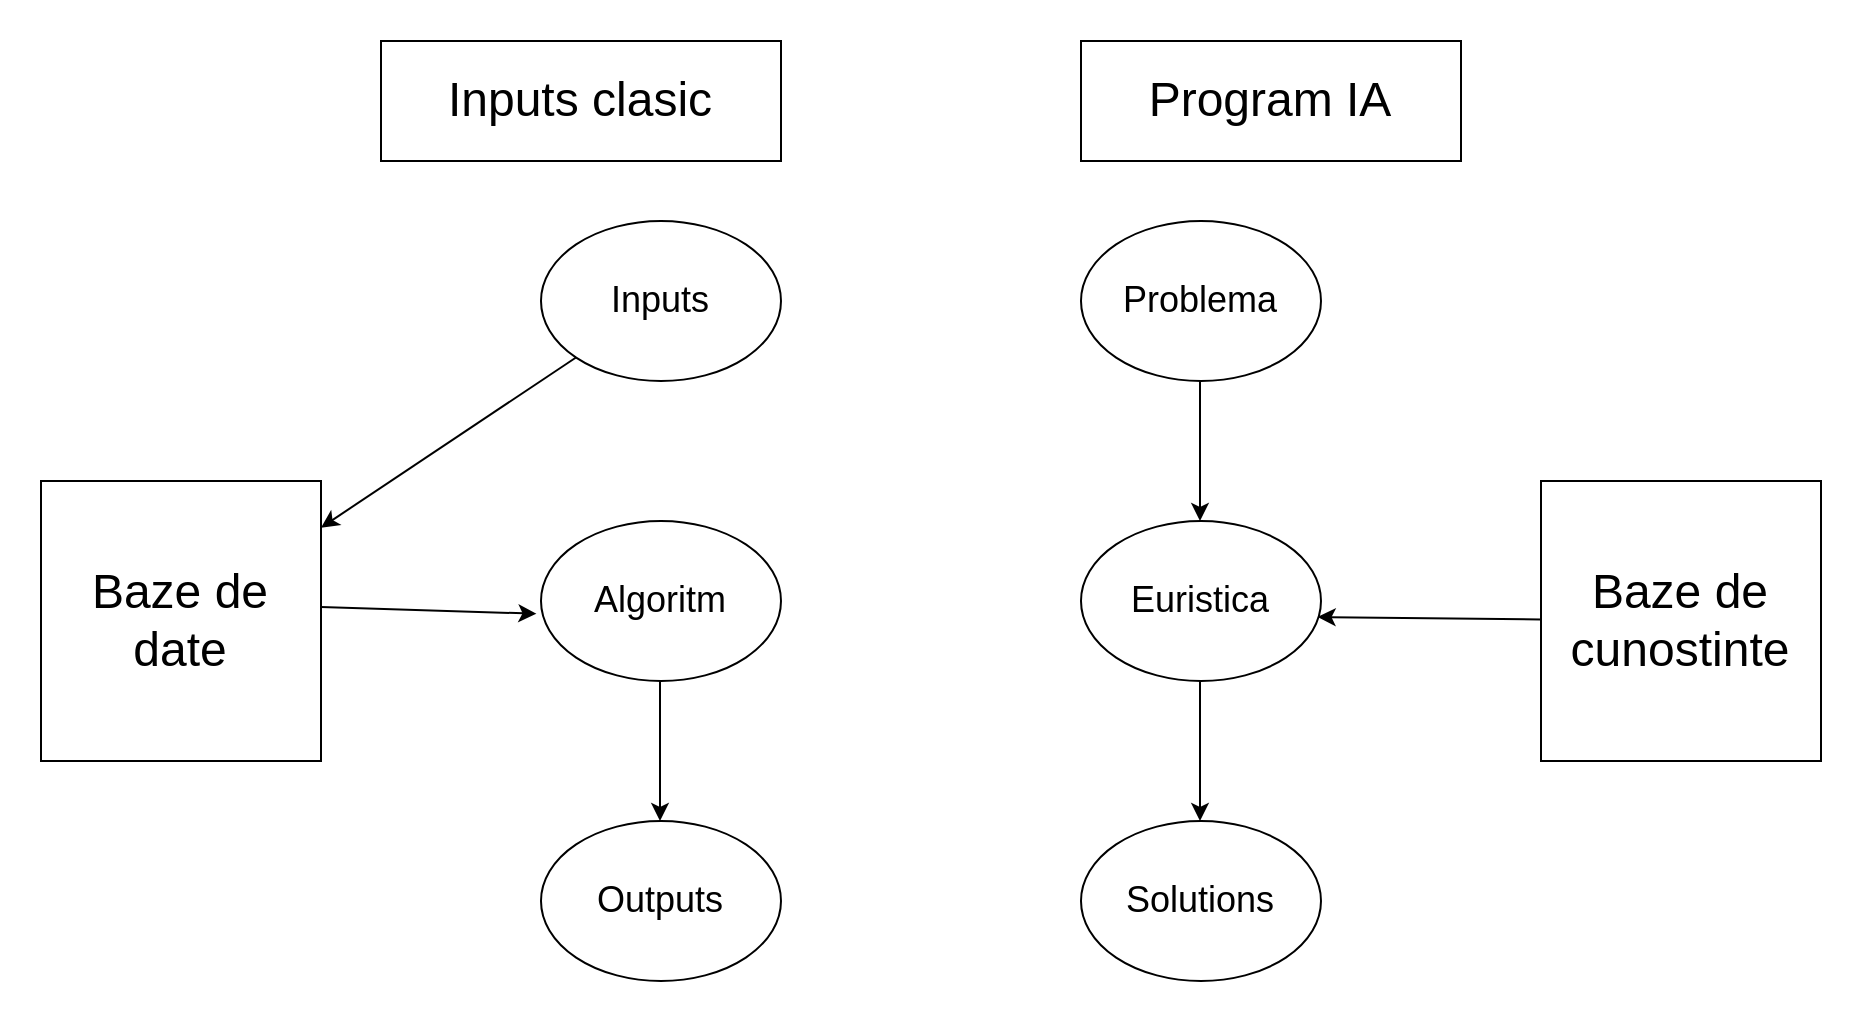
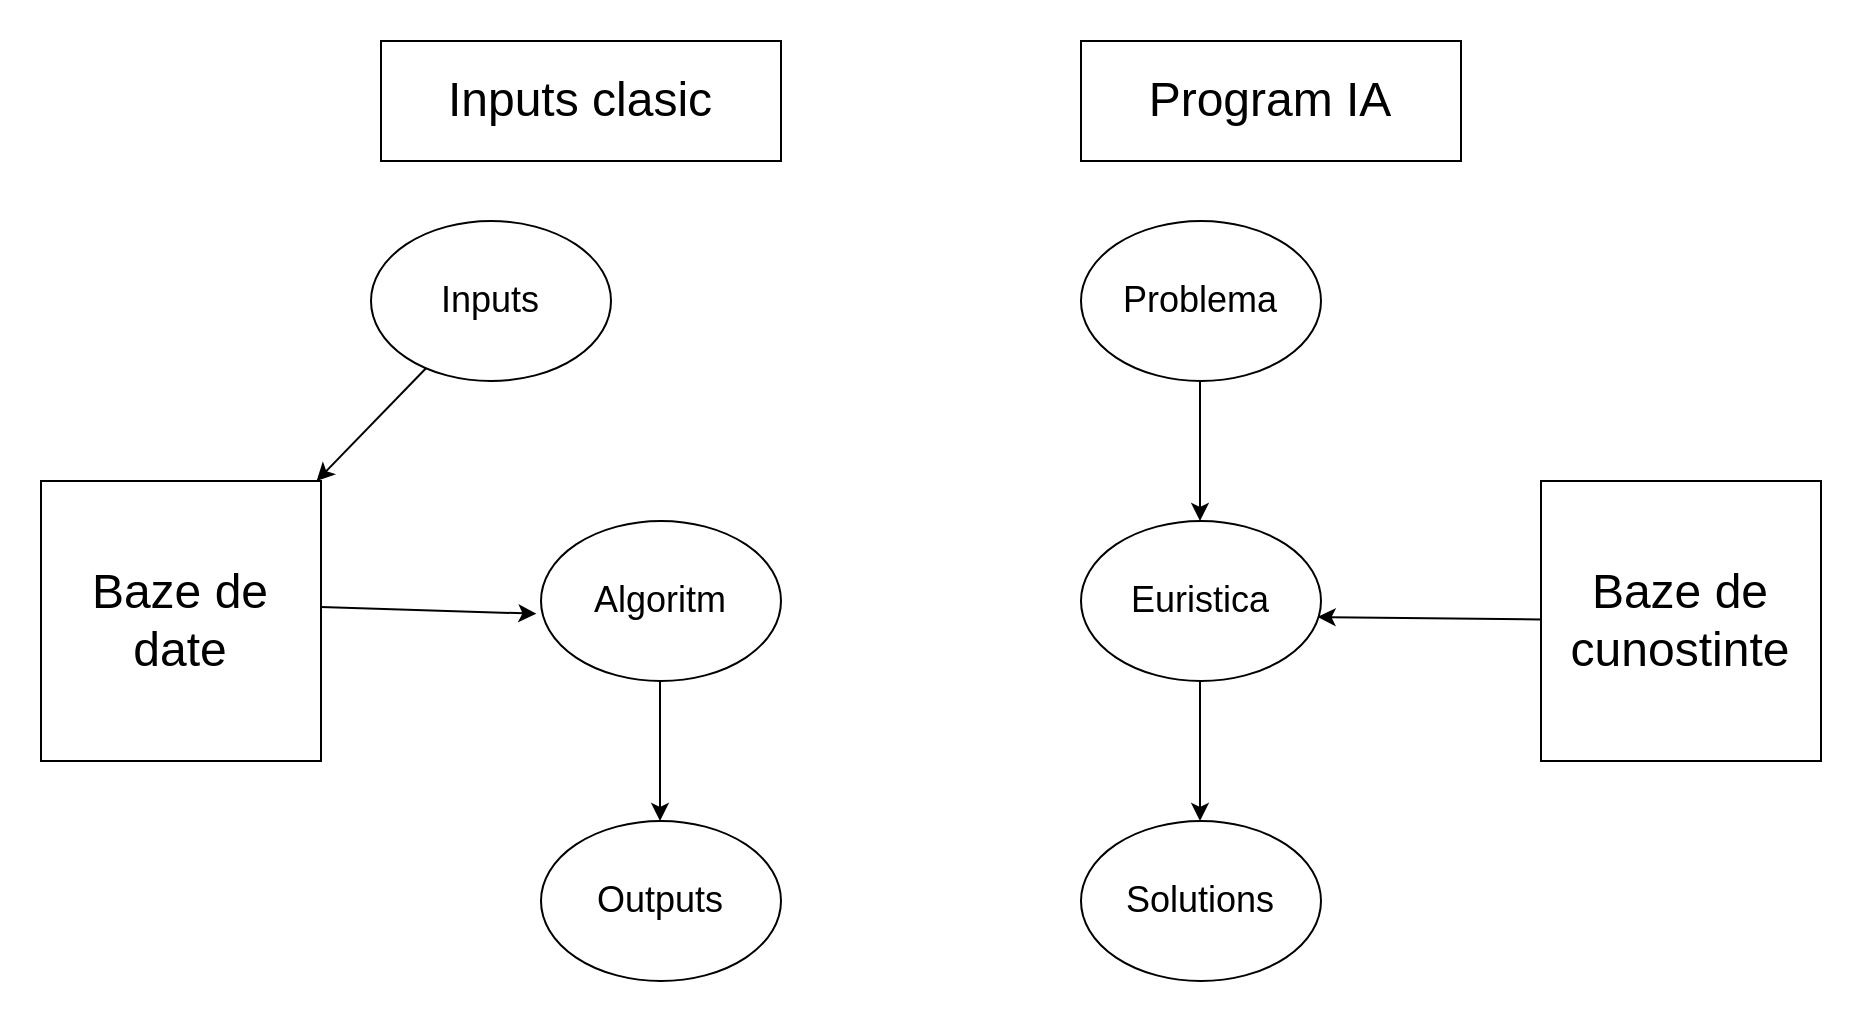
node "Inputs": moved (661, 301) -> (491, 301)
